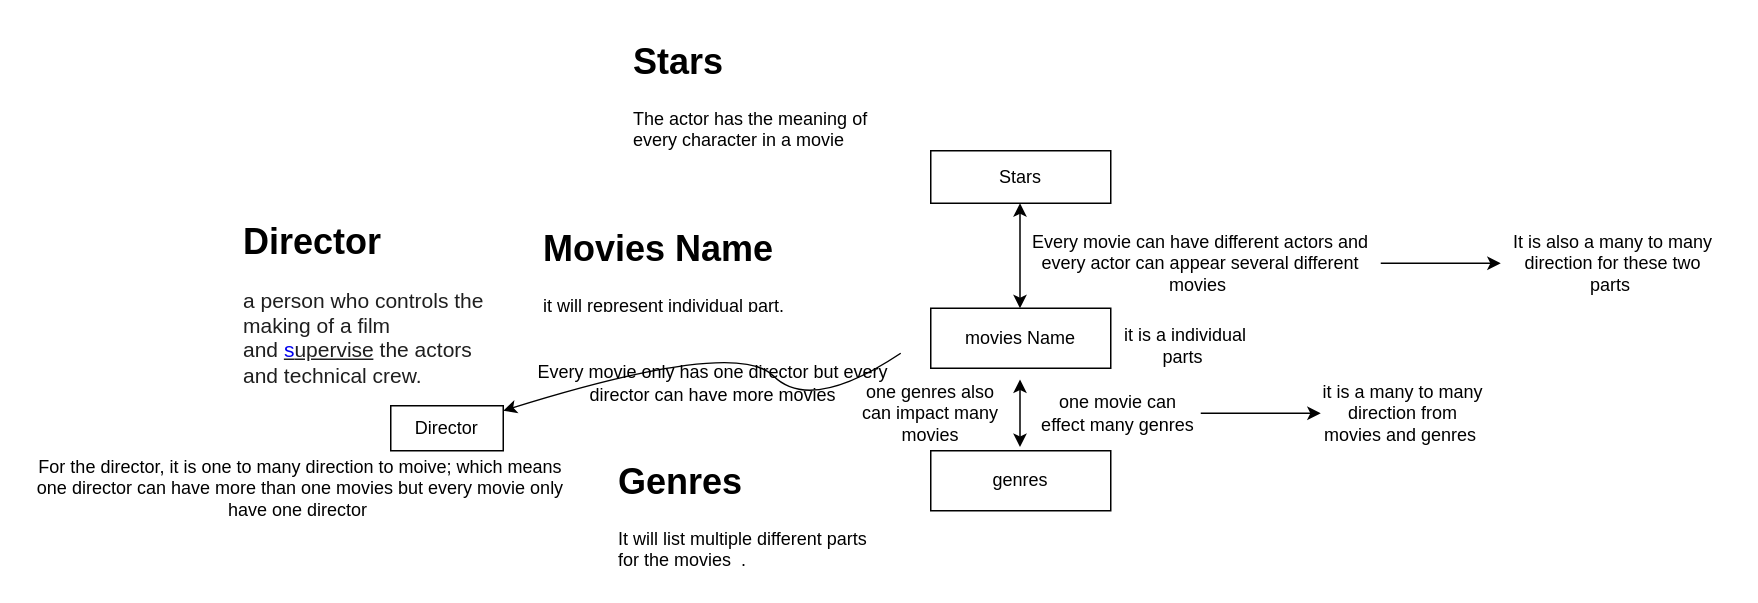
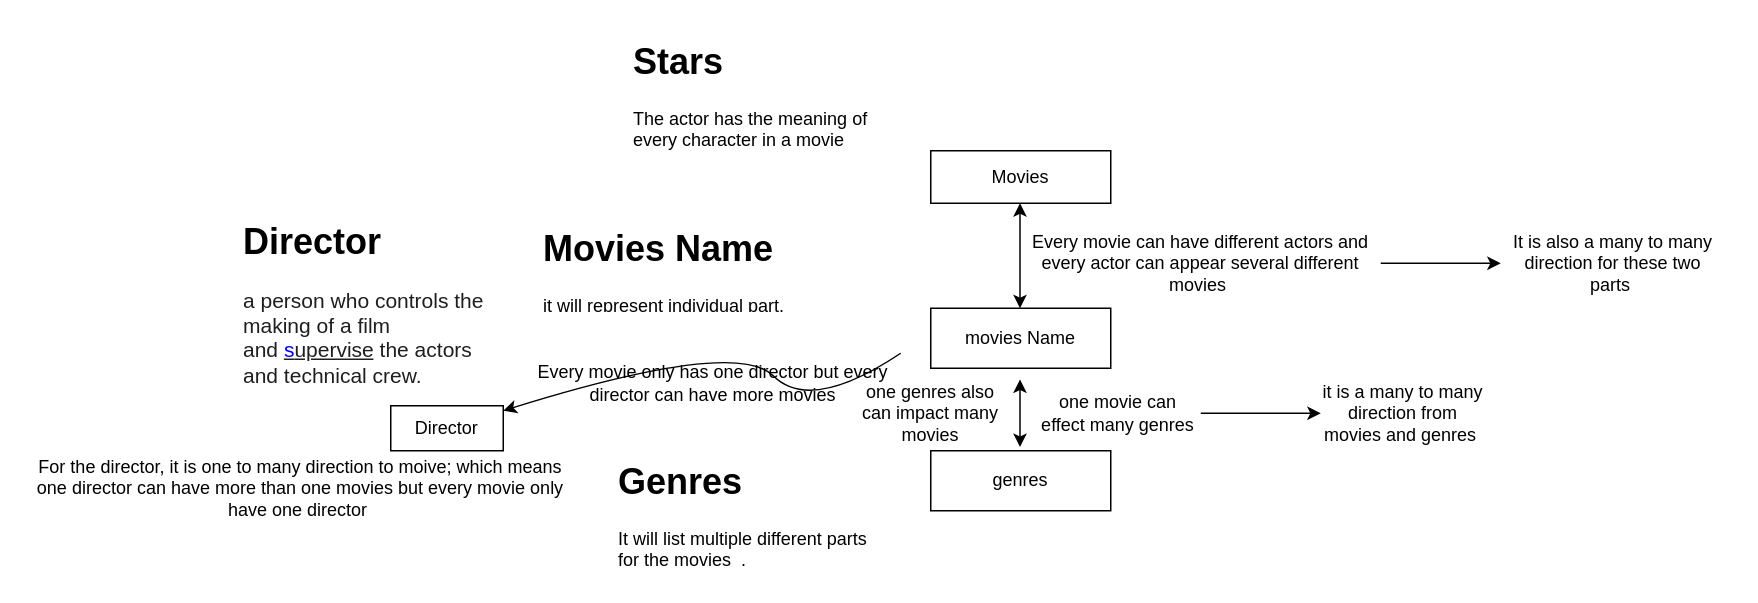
node "Stars": label "Stars" -> "Movies"
node "it is a individual parts": removed
